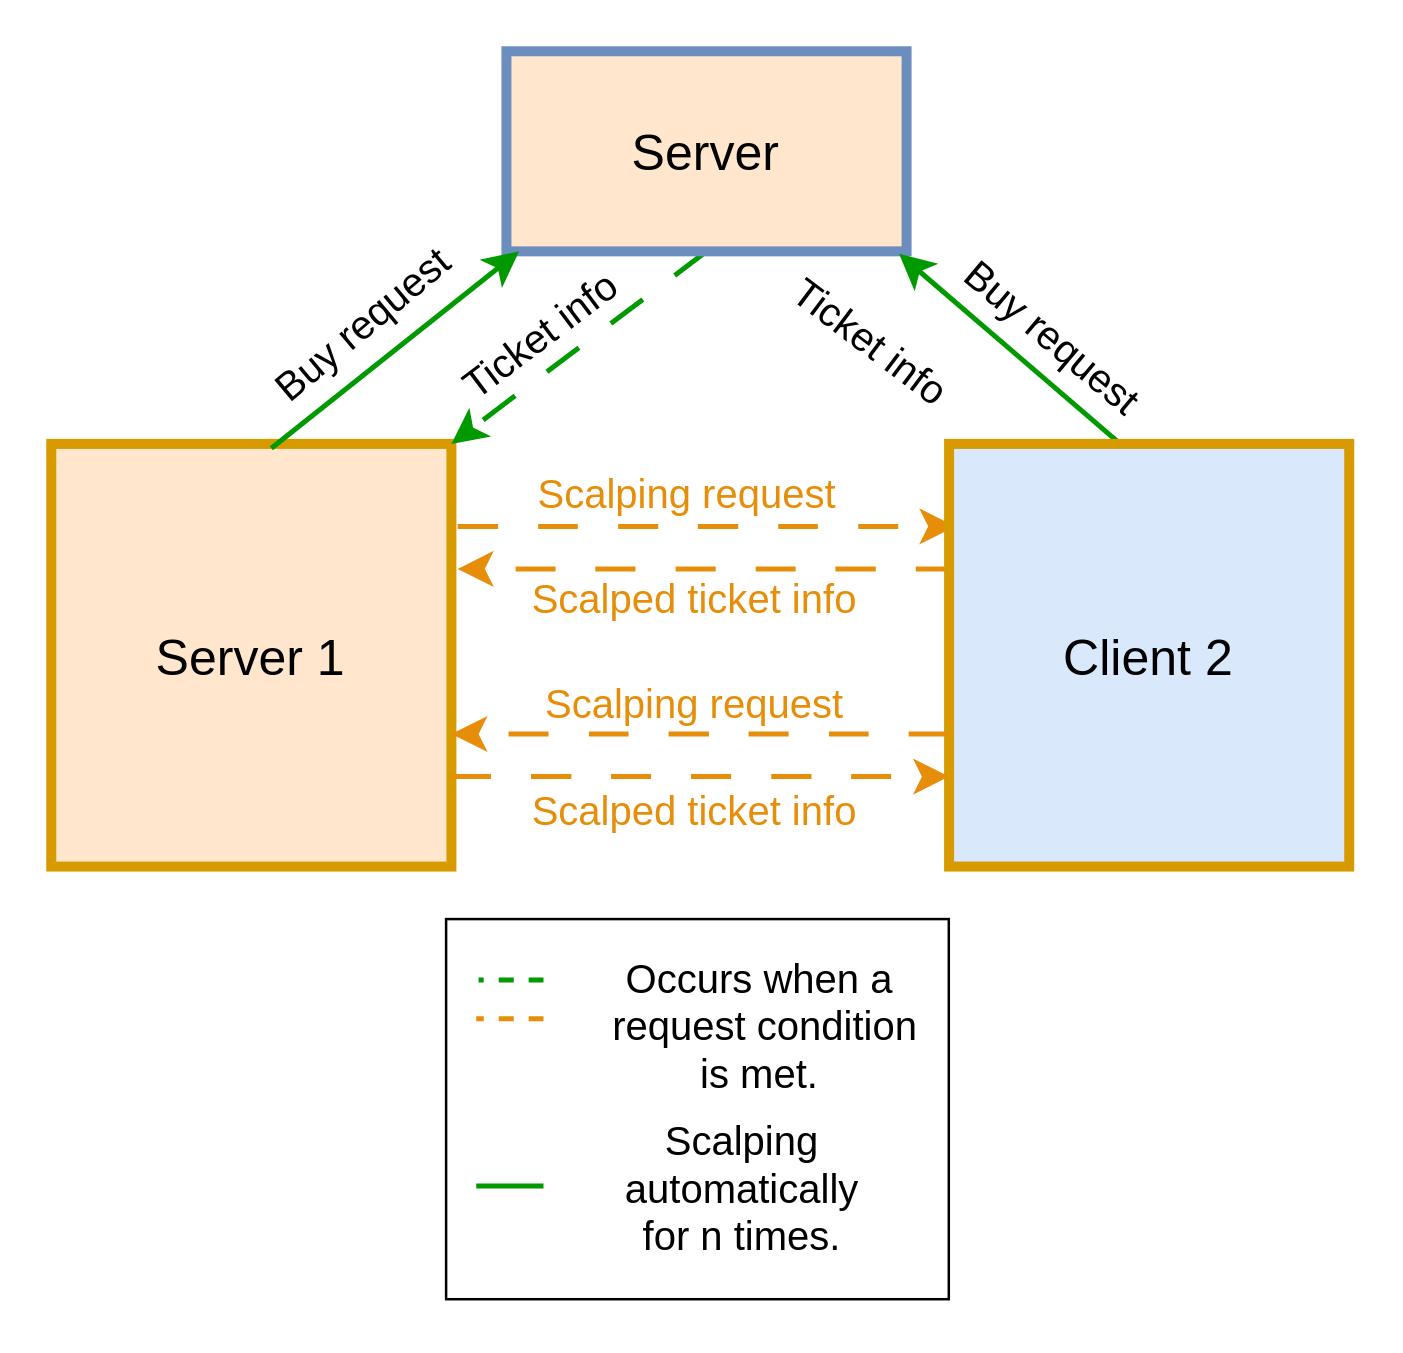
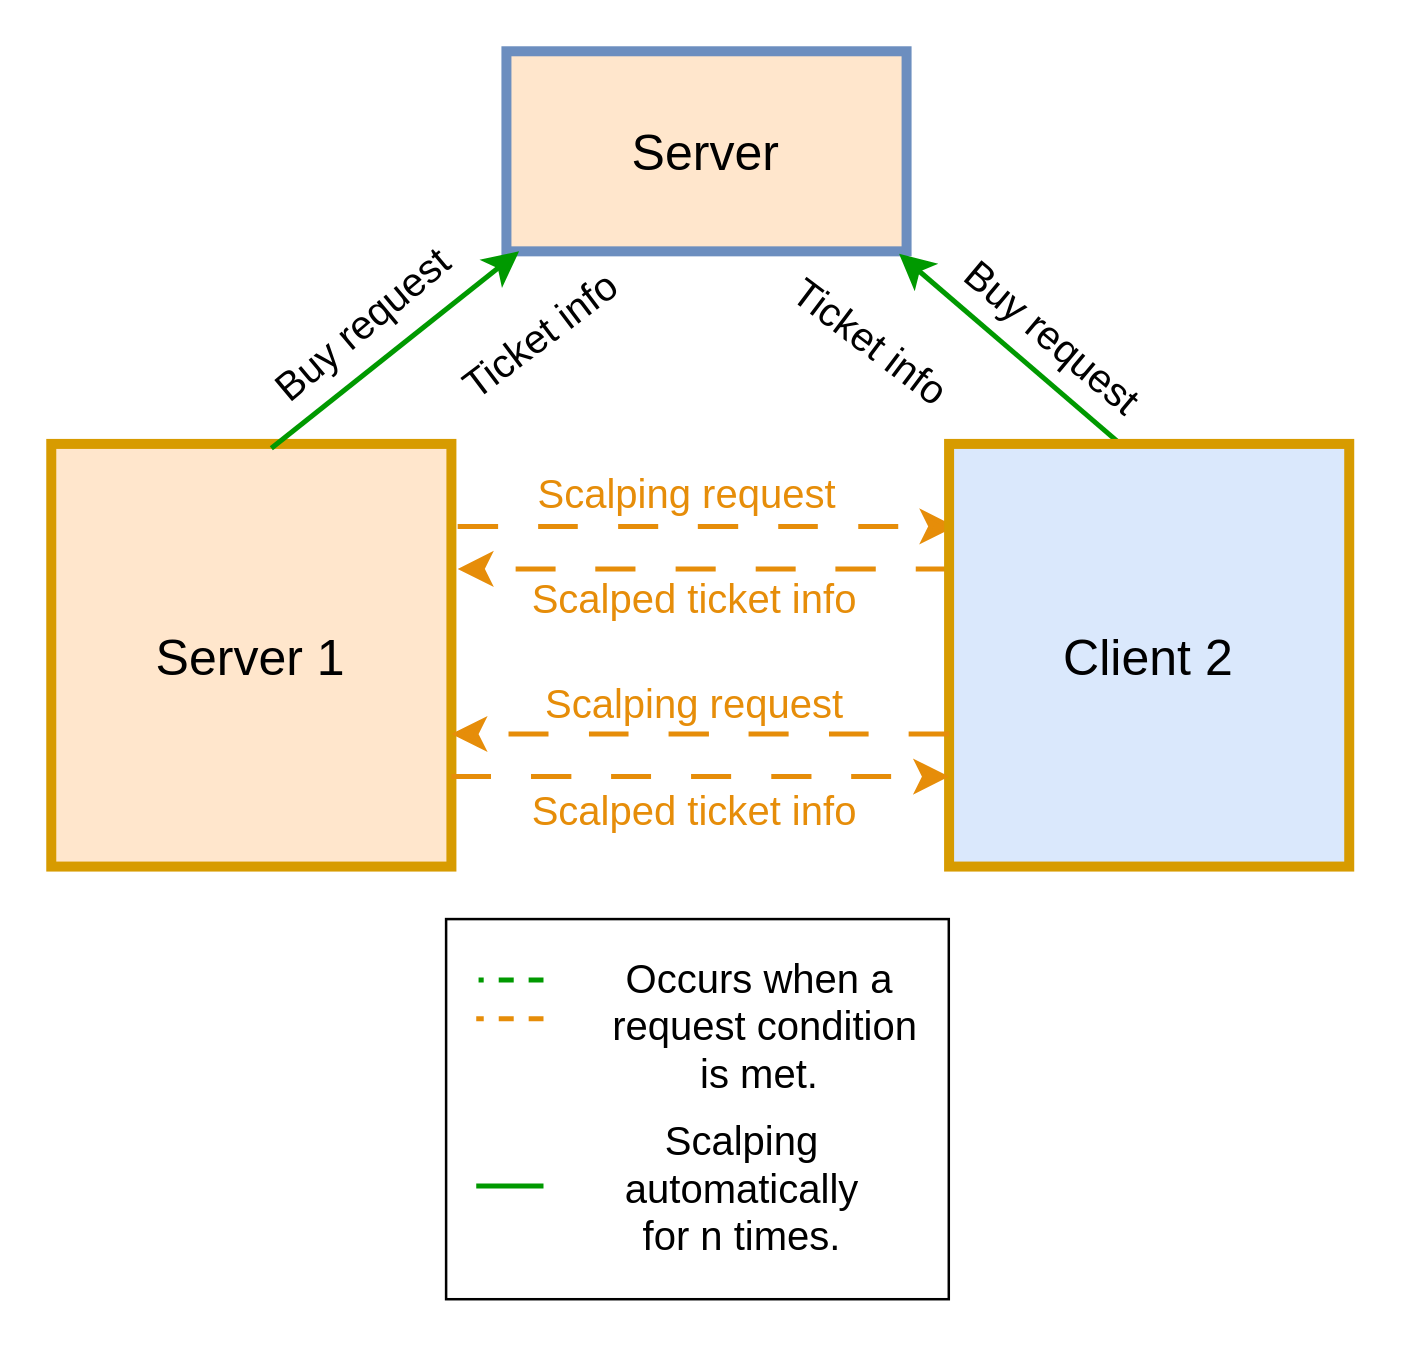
edge "Server" -> "Server 1": removed
